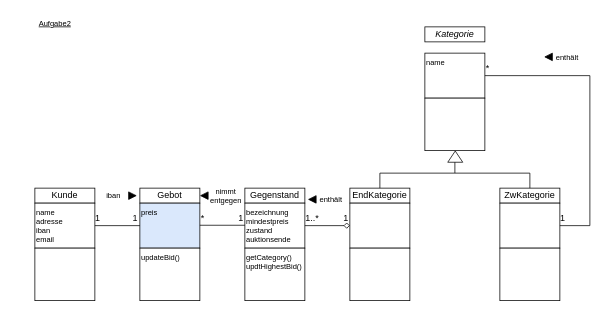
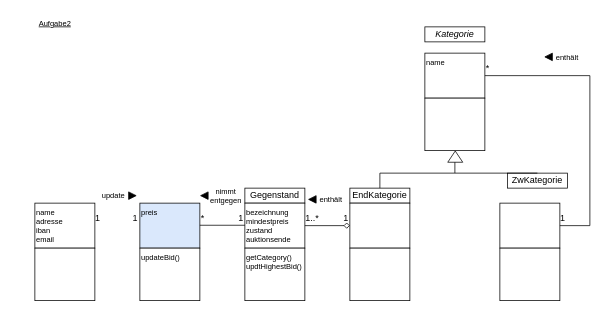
node "Kunde": removed
node "iban": label "iban" -> "update"
node "Gebot": removed
node "ZwKategorie": moved (530, 195) -> (537, 180)
edge "name adresse iban email" -- "preis": removed
